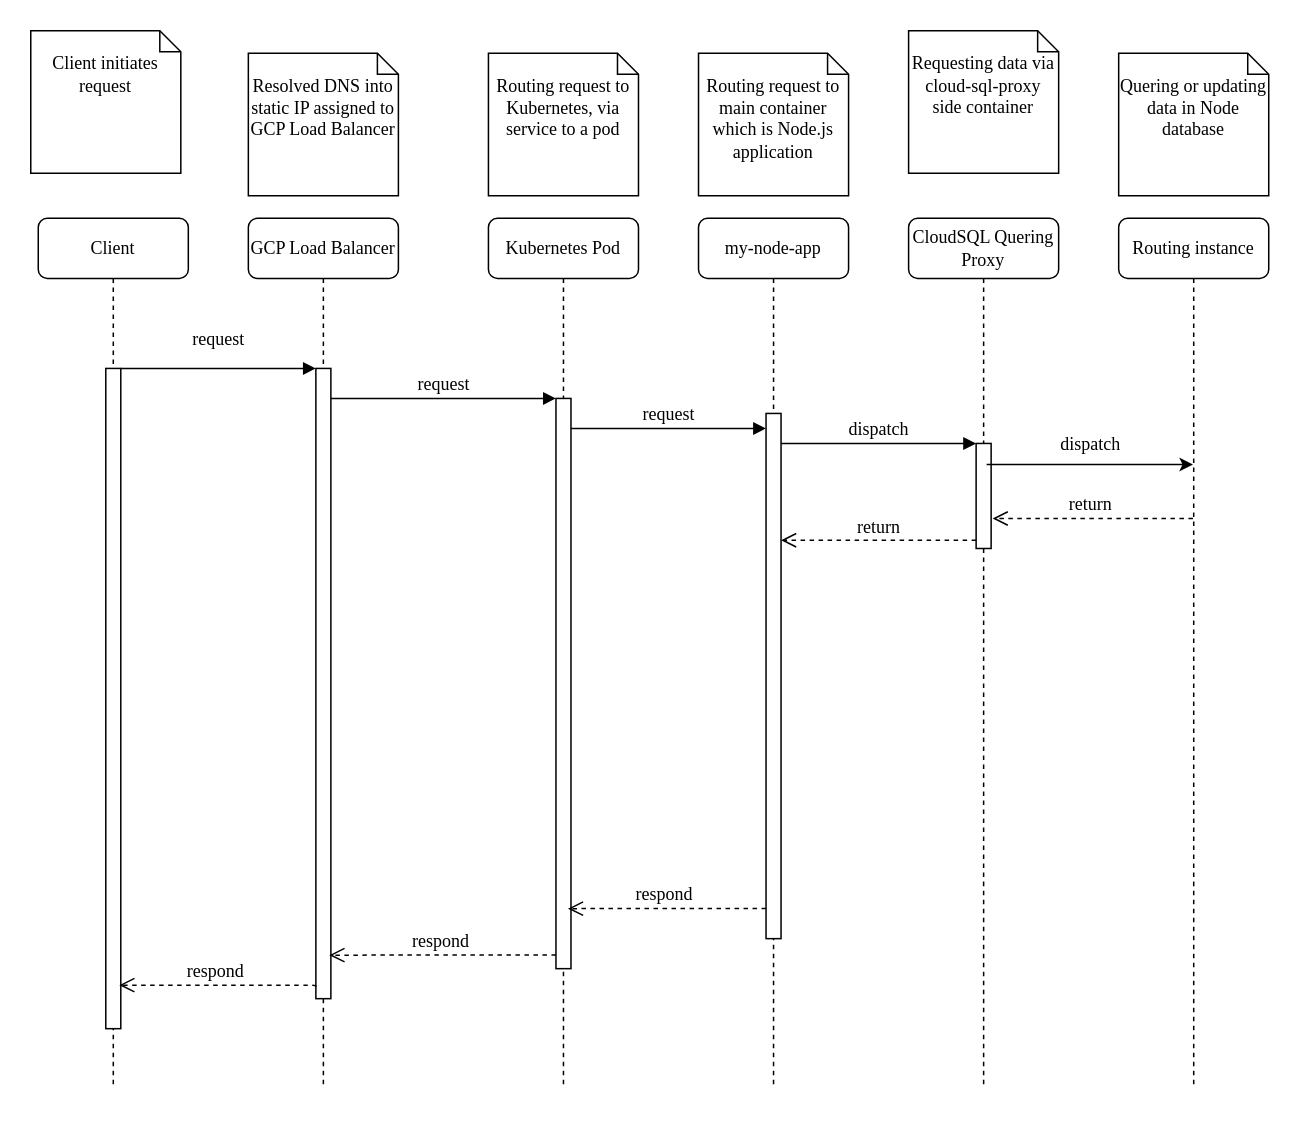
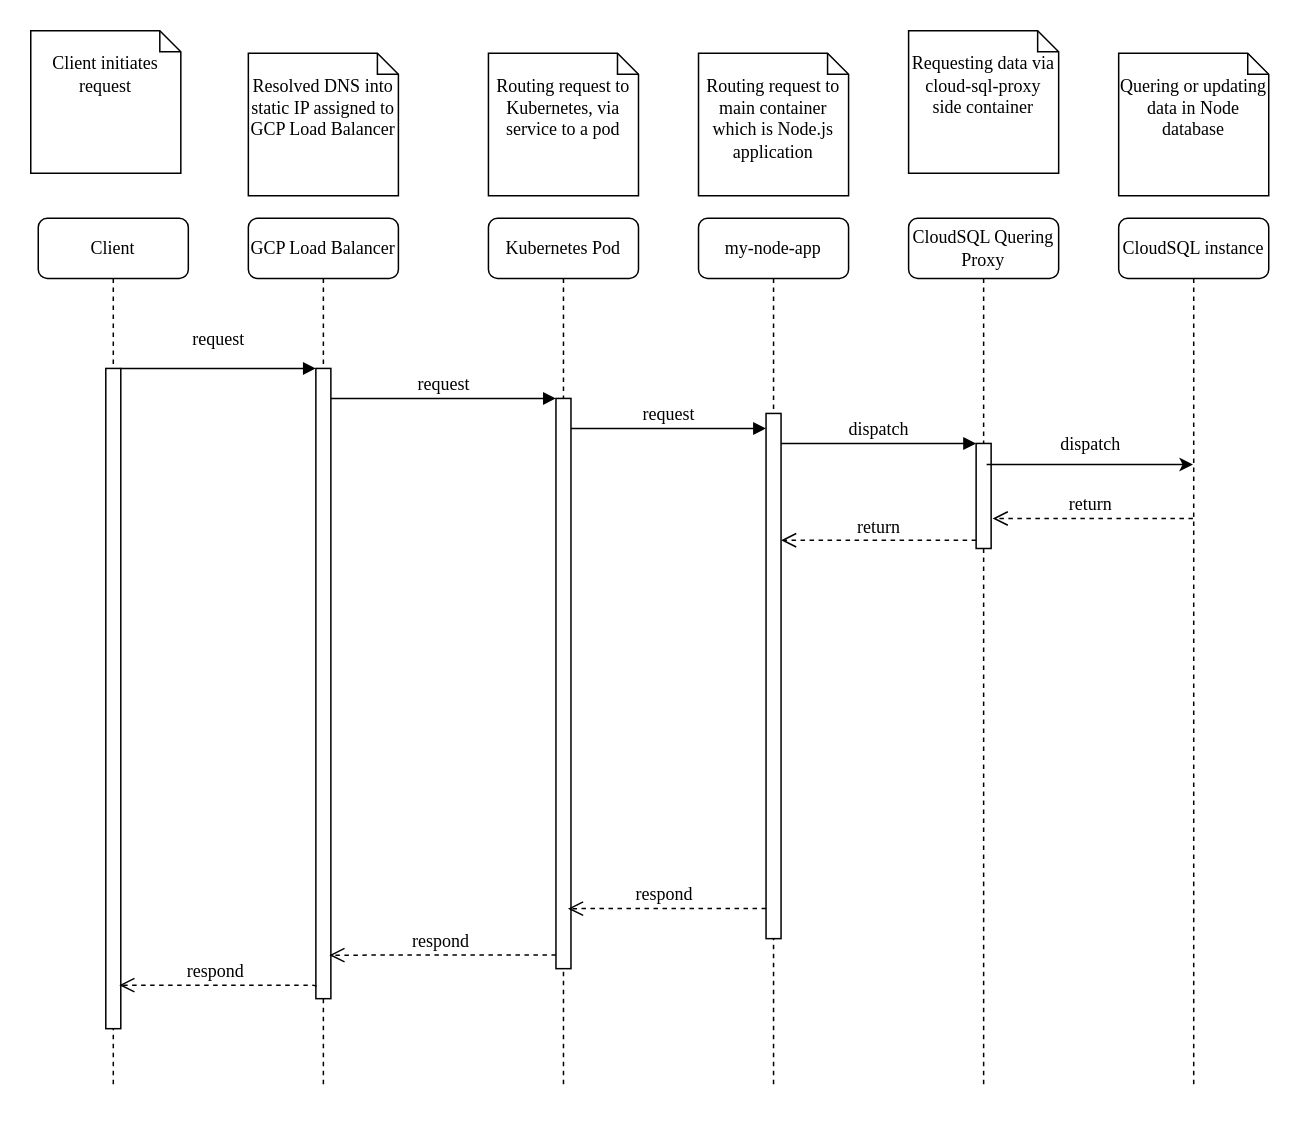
node "Routing instance": label "Routing instance" -> "CloudSQL instance"
